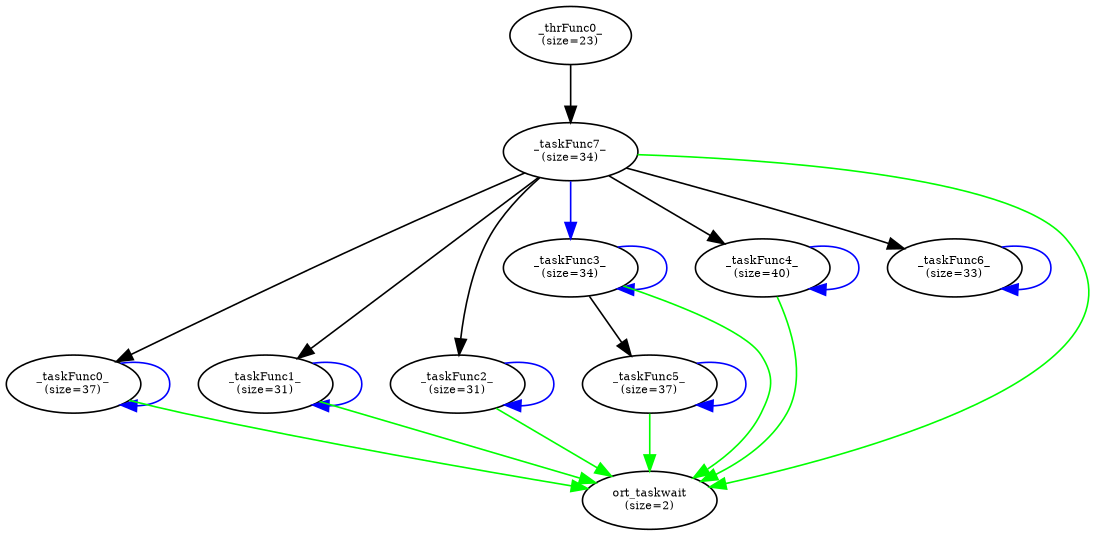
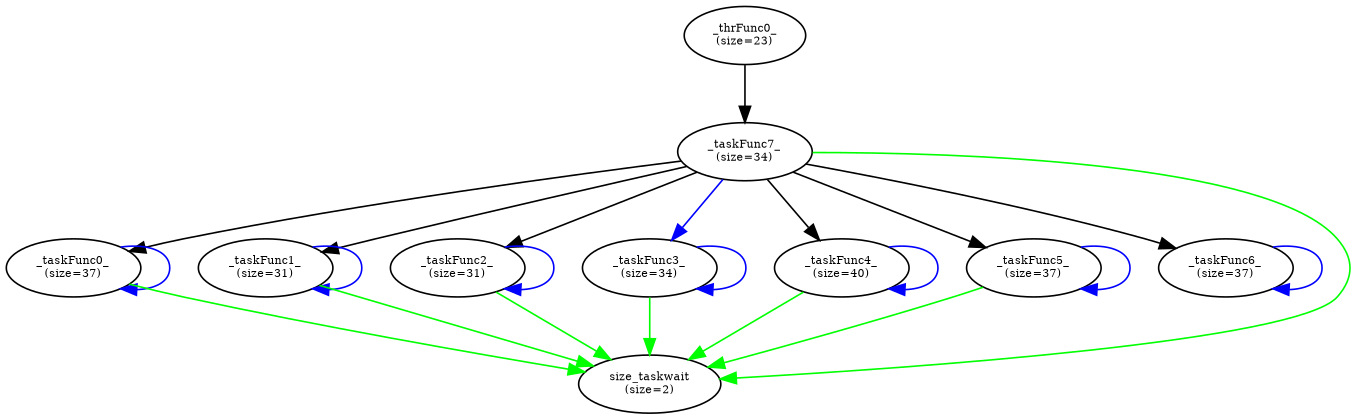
node "_taskFunc6_ (size=33)": label "_taskFunc6_ (size=33)" -> "_taskFunc6_ (size=37)"
edge "_taskFunc3_ (size=34)" -> "_taskFunc5_ (size=37)": now "_taskFunc7_ (size=34)" -> "_taskFunc5_ (size=37)"
node "ort_taskwait (size=2)": label "ort_taskwait (size=2)" -> "size_taskwait (size=2)"
